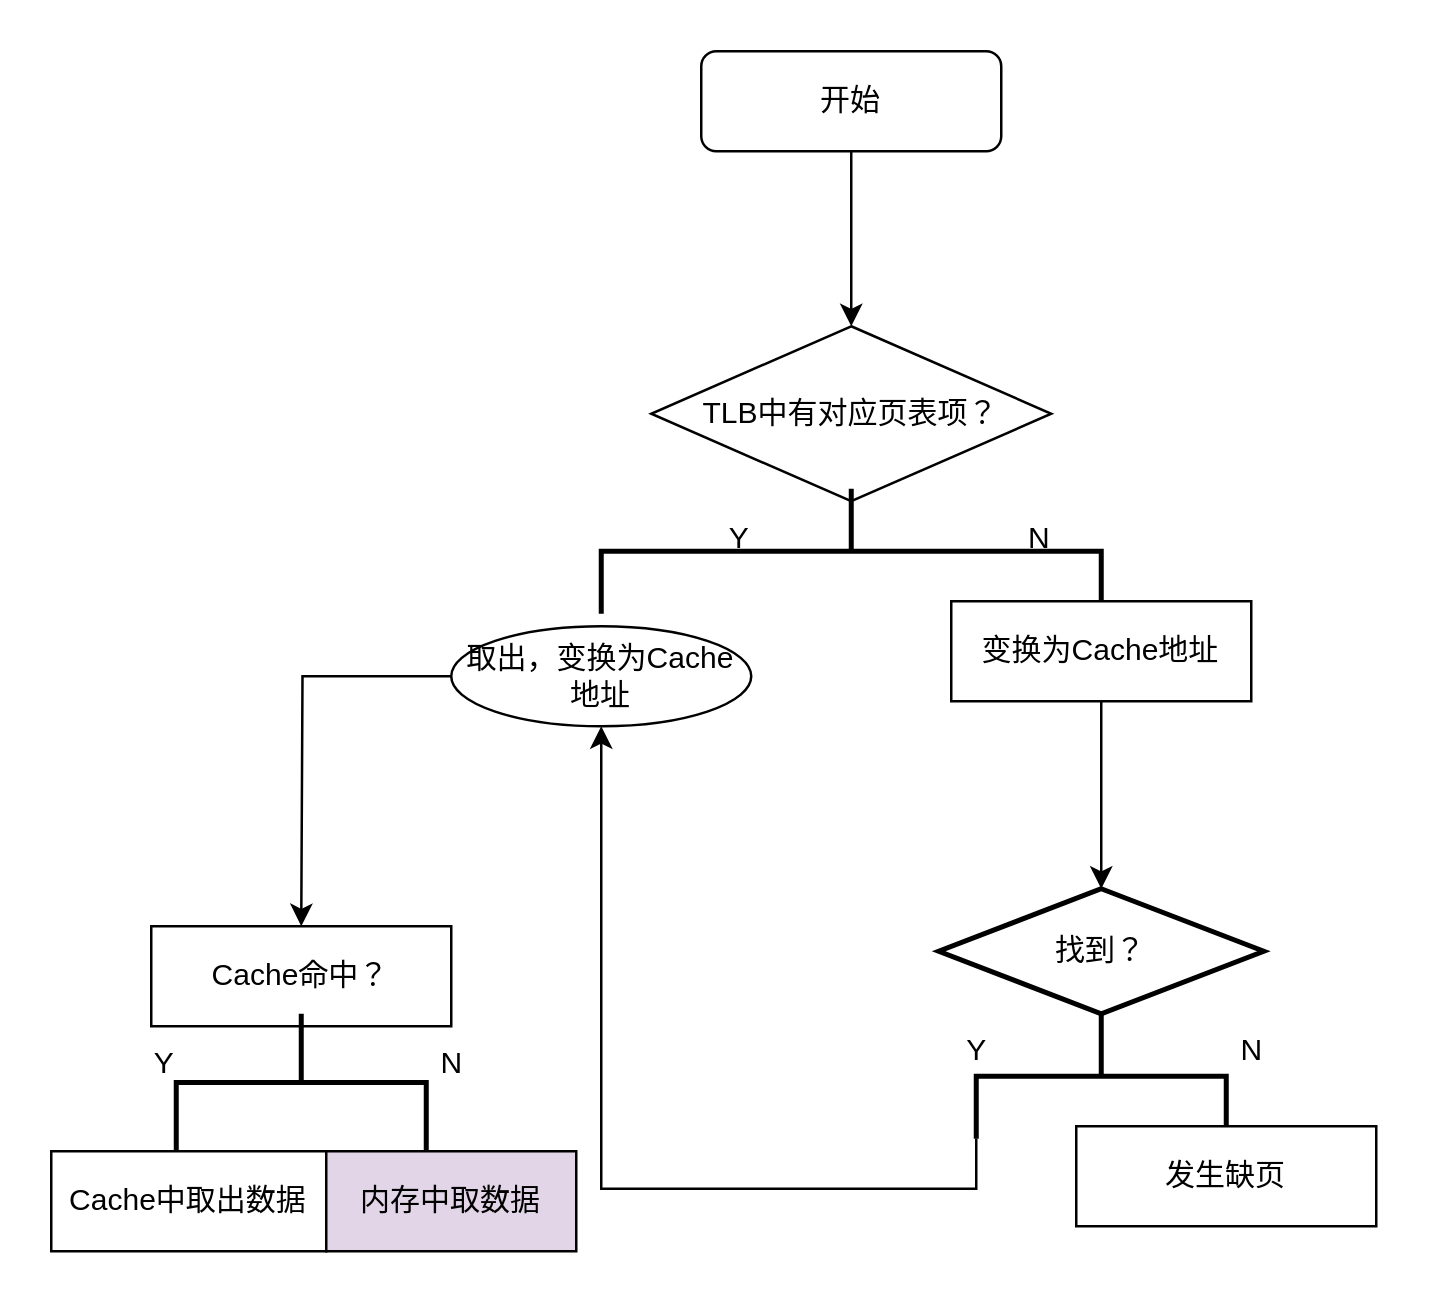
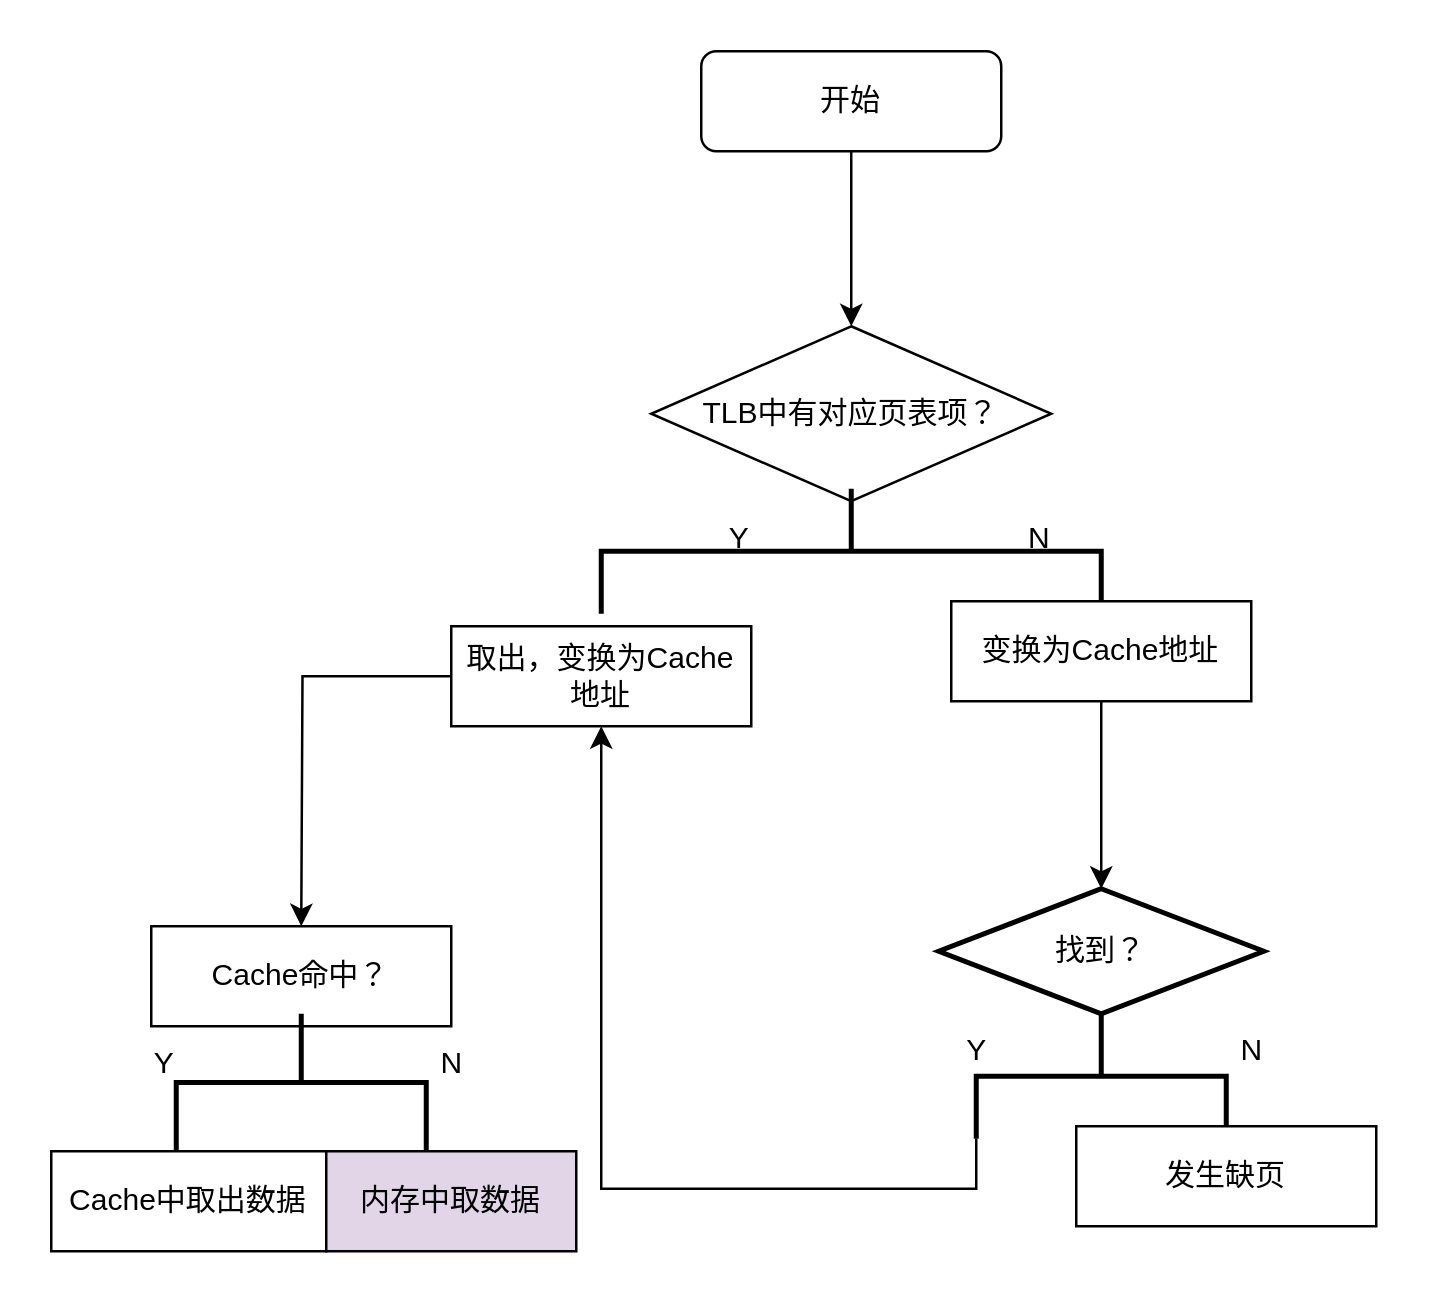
node "取出，变换为Cache地址": shape ellipse -> rectangle
